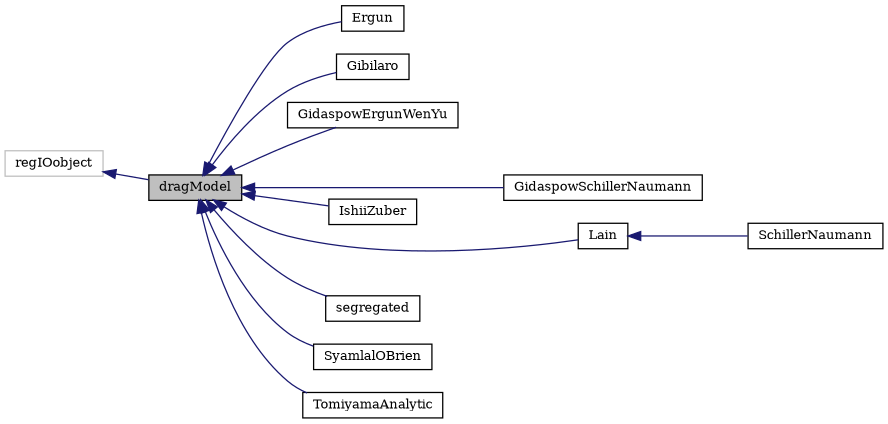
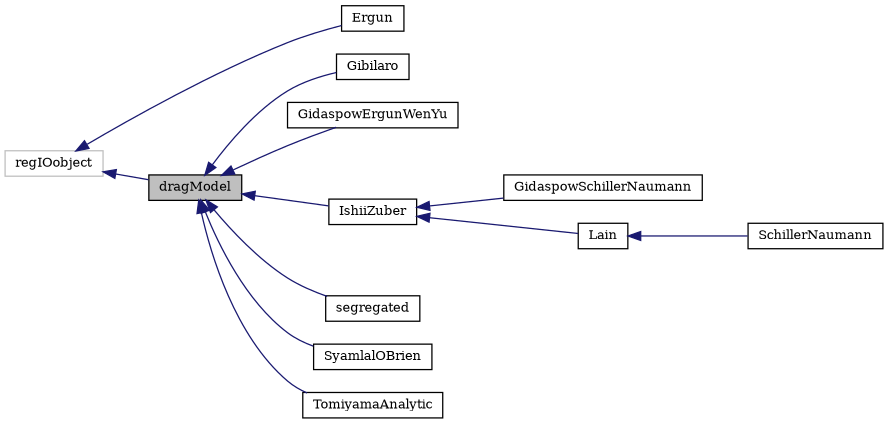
edge "Ergun" -> "dragModel": now "Ergun" -> "regIOobject"
edge "GidaspowSchillerNaumann" -> "dragModel": now "GidaspowSchillerNaumann" -> "IshiiZuber"
edge "Lain" -> "dragModel": now "Lain" -> "IshiiZuber"
